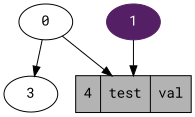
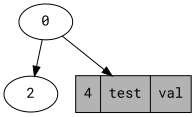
node "1": removed
node "3": label "3" -> "2"
